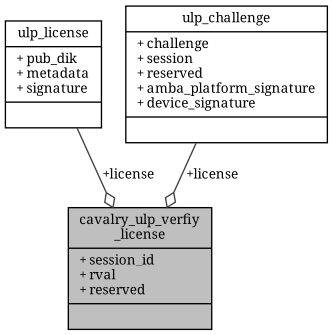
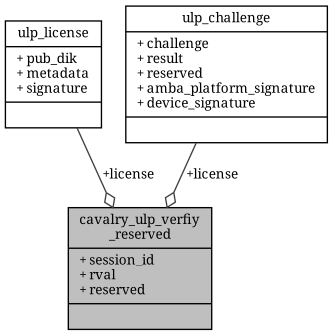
node "ulp_challenge": text "+ session" -> "+ result"
node "cavalry_ulp_verfiy": text "_license" -> "_reserved"
